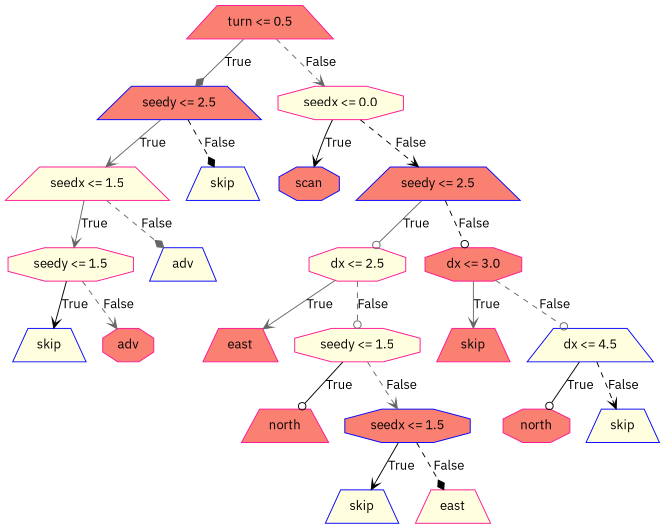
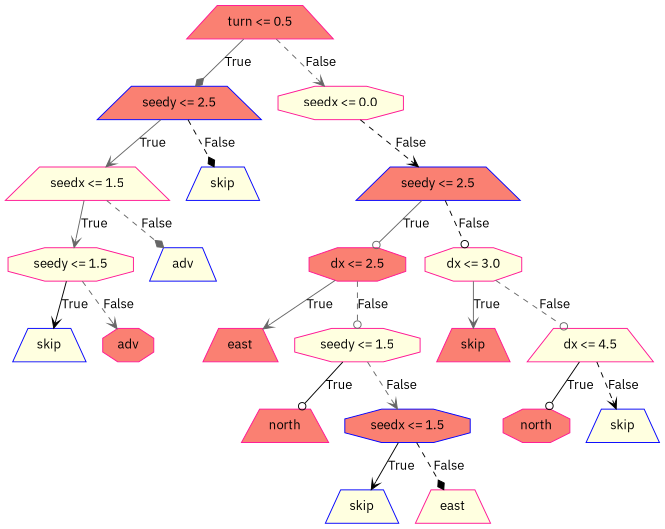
node "scan": removed
node "dx <= 2.5": fillcolor lightyellow -> salmon
node "dx <= 3.0": fillcolor salmon -> lightyellow
node "dx <= 4.5": color blue -> deeppink
